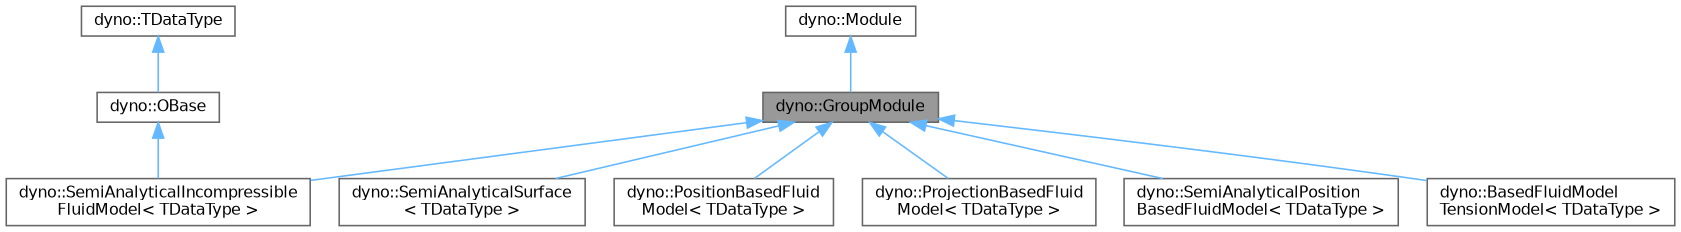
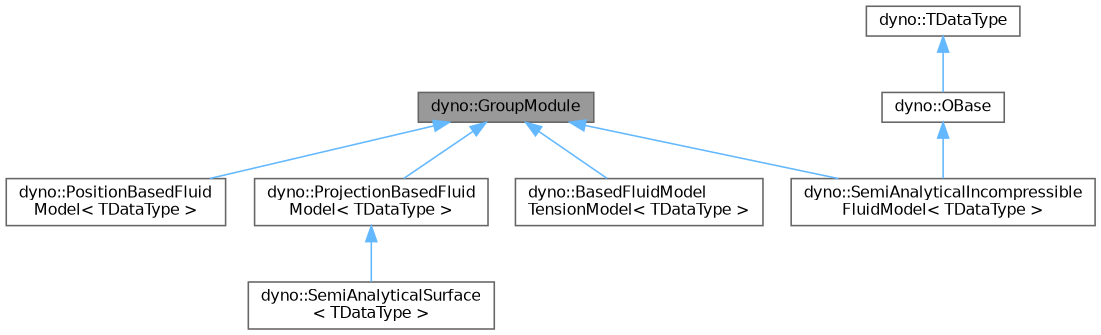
node "dyno::Module": removed
edge "dyno::SemiAnalyticalSurface < TDataType >" -> "dyno::GroupModule": now "dyno::SemiAnalyticalSurface < TDataType >" -> "dyno::ProjectionBasedFluid Model< TDataType >"
node "dyno::SemiAnalyticalPosition BasedFluidModel< TDataType >": removed
